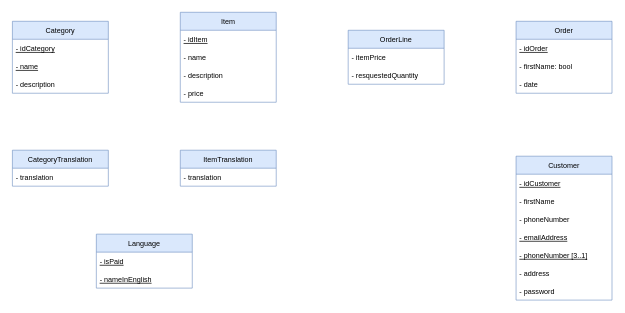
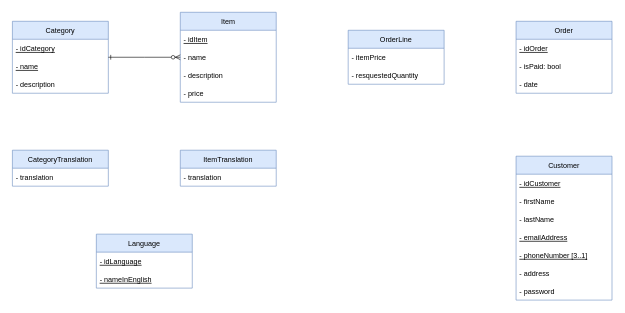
edge "Category" -- "Item": added
node "- firstName: bool": label "- firstName: bool" -> "- isPaid: bool"
node "- phoneNumber": label "- phoneNumber" -> "- lastName"
node "- isPaid": label "- isPaid" -> "- idLanguage"
